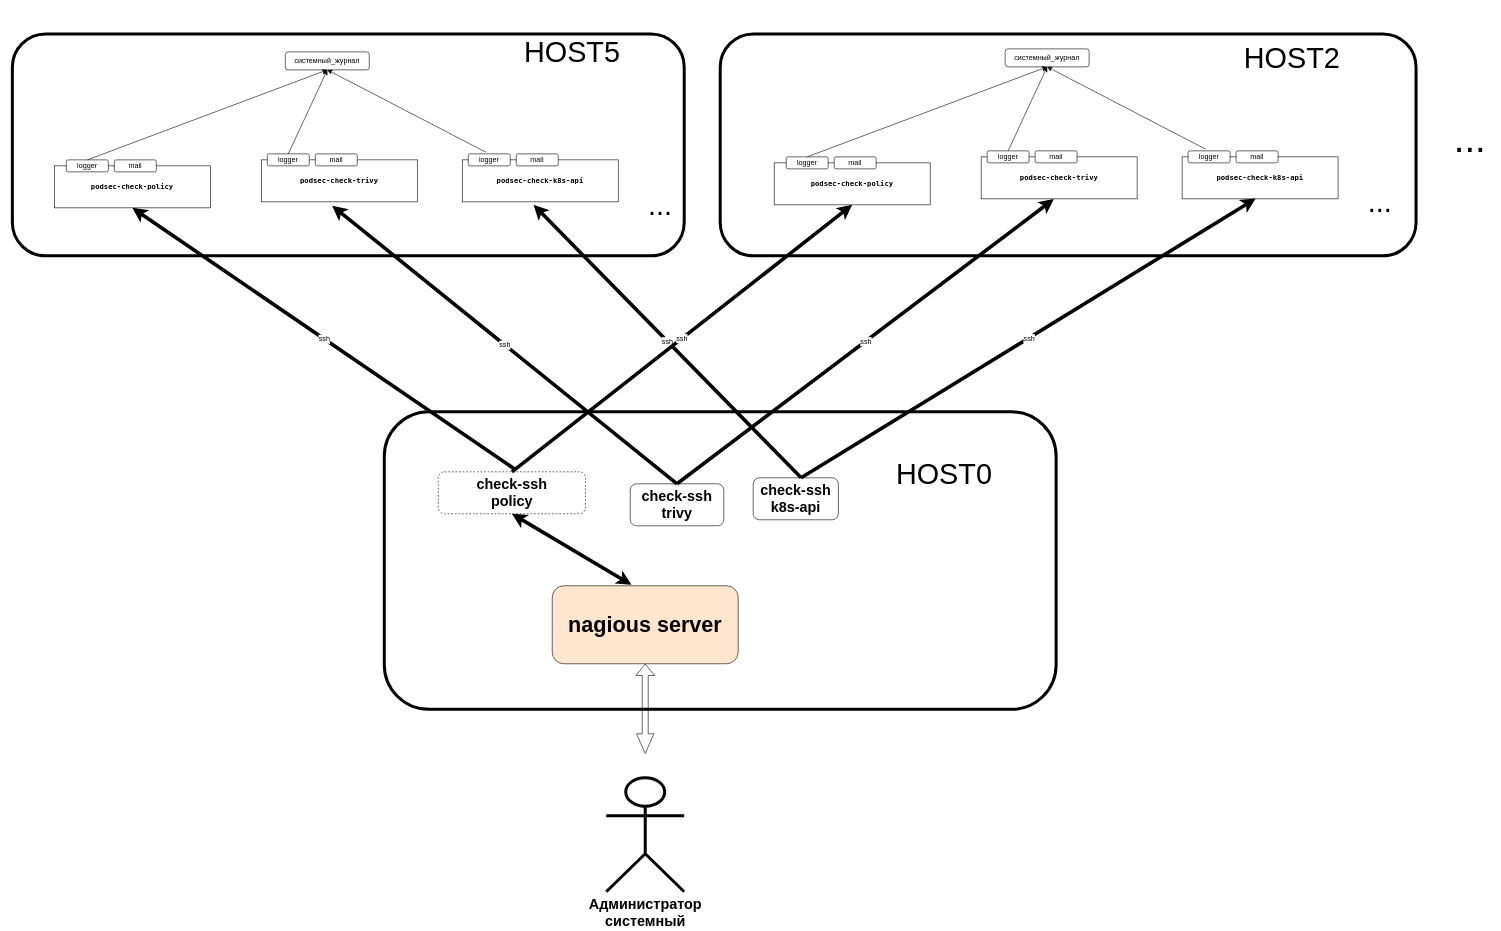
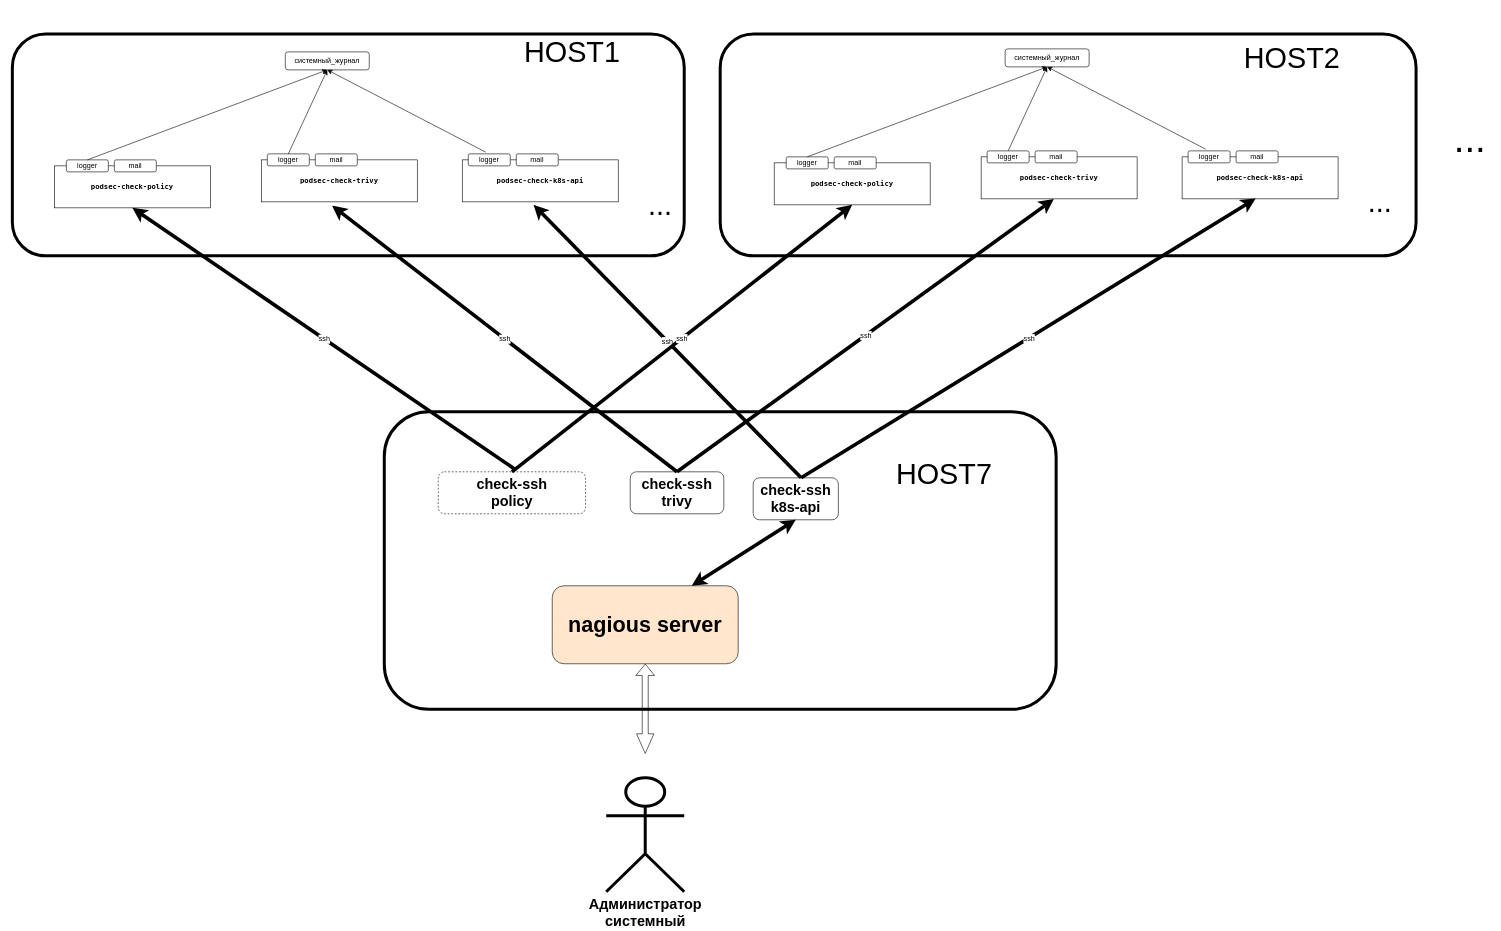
node "HOST5": label "HOST5" -> "HOST1"
node "check-ssh trivy": moved (677, 505) -> (677, 493)
edge "check-ssh policy" -- "nagious server": removed
edge "check-ssh k8s-api" -- "nagious server": added
node "HOST0": label "HOST0" -> "HOST7"
